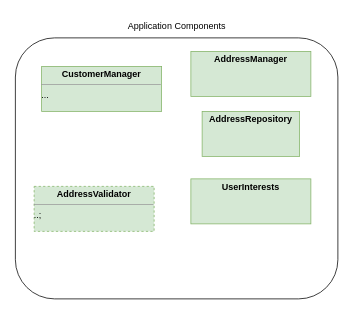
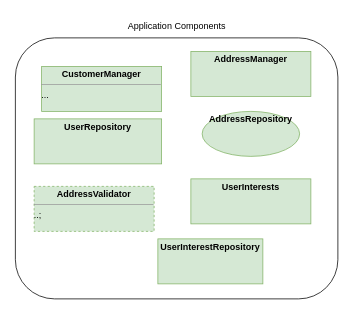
node "AddressRepository": shape rectangle -> ellipse
node "UserRepository": added
node "UserInterestRepository": added
